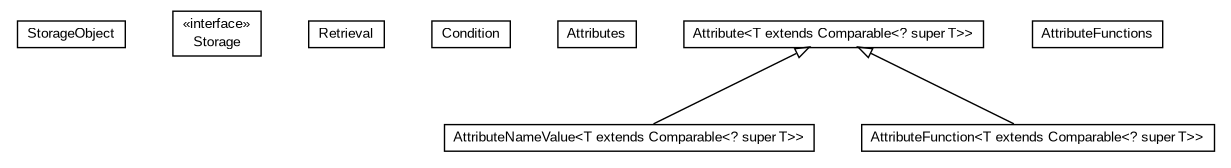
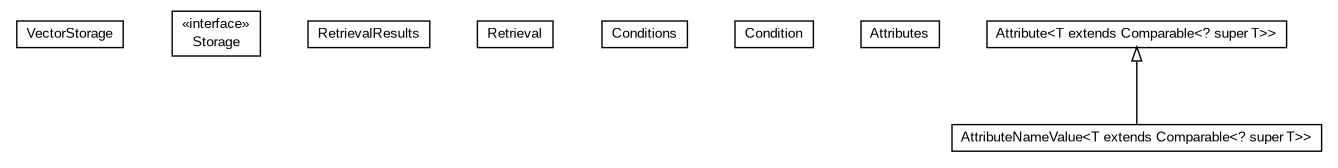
node "VectorStorage": added
node "StorageObject": removed
node "RetrievalResults": added
node "Conditions": added
node "AttributeFunctions": removed
node "AttributeFunction<T extends Comparable<? super T>>": removed
